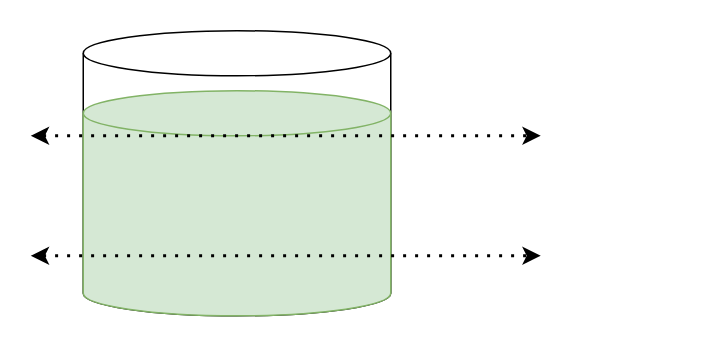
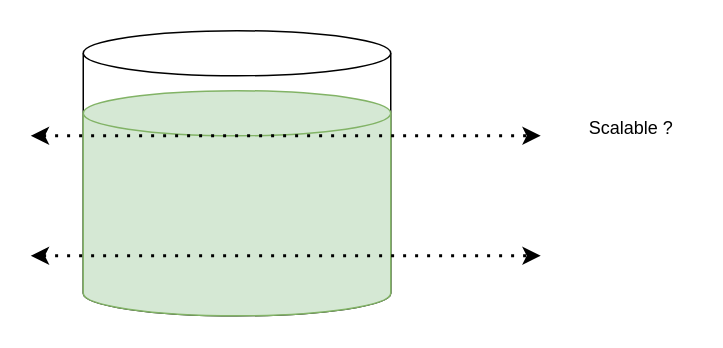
node "Scalable ?": added
